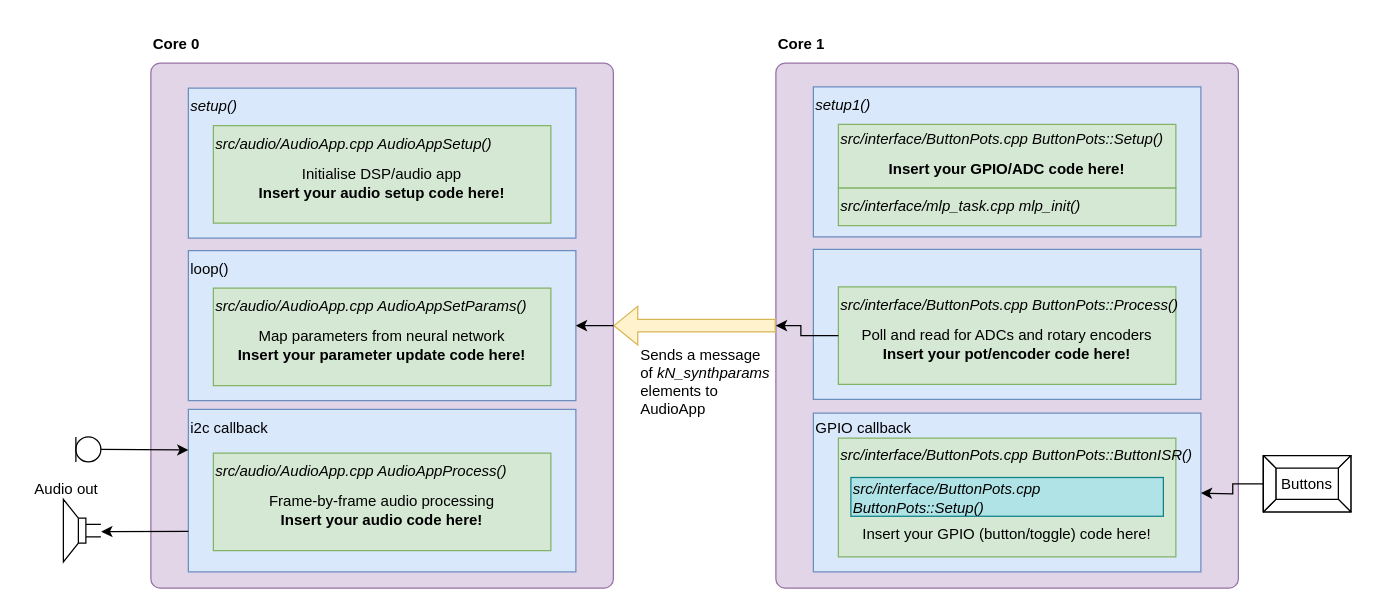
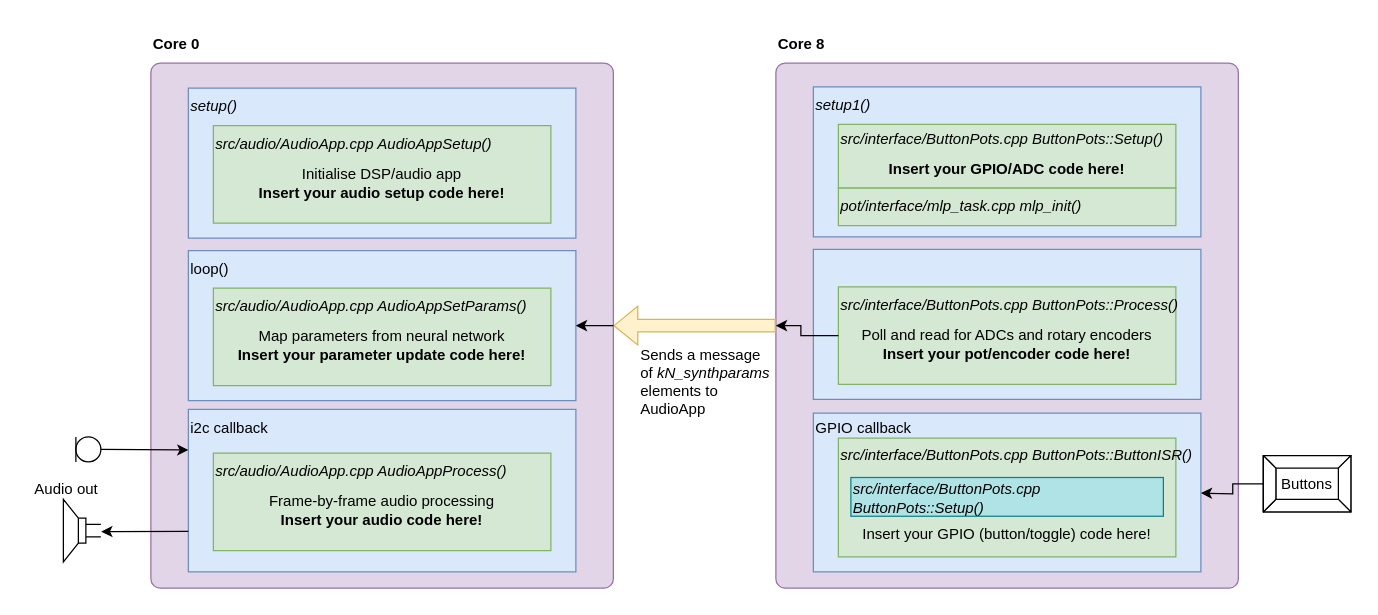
node "Core 1": label "Core 1" -> "Core 8"
node "src/interface/mlp_task.cpp mlp_init()": label "src/interface/mlp_task.cpp mlp_init()" -> "pot/interface/mlp_task.cpp mlp_init()"
